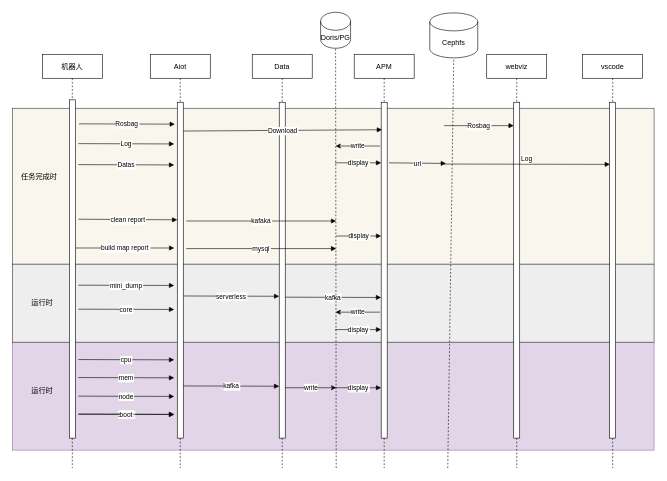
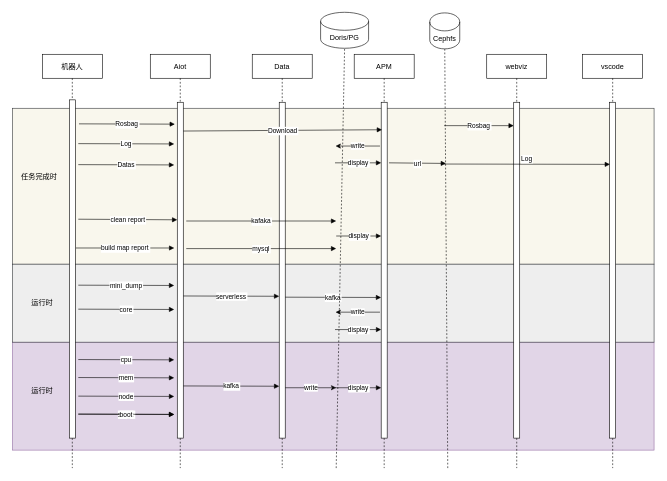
node "Doris/PG": size 30x36 -> 48x36
node "Cephfs": size 48x45 -> 30x36
